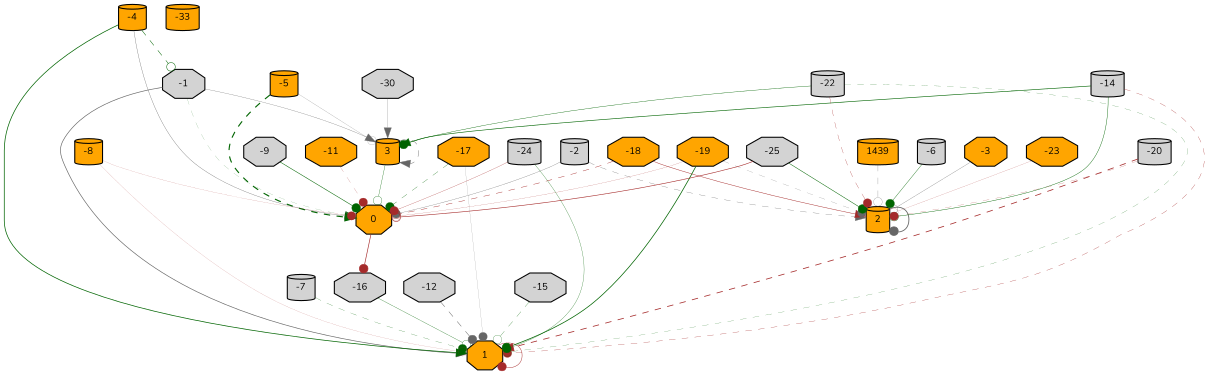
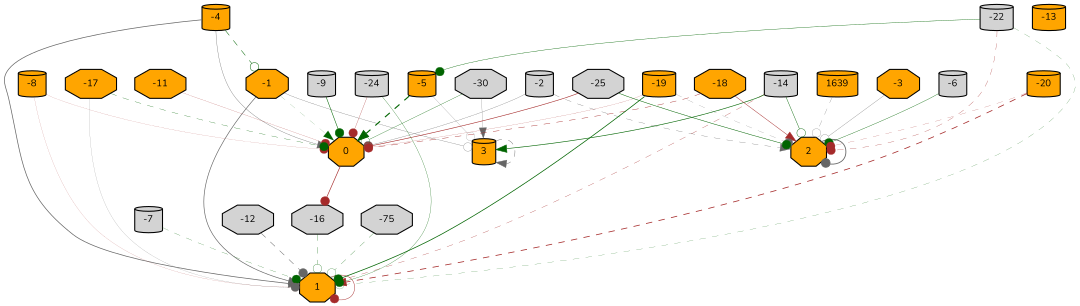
node "-33": label "-33" -> "-13"
node "-1": fillcolor lightgrey -> orange
edge "-22" -> "3": now "-22" -> "-5"
edge "-1" -> "3": arrowhead normal -> odot
node "-9": shape octagon -> cylinder
node "-19": shape octagon -> cylinder
node "1439": label "1439" -> "1639"
node "-23": removed
node "-20": fillcolor lightgrey -> orange
edge "3" -> "0": now "-30" -> "0"
edge "-11" -> "0": style dashed -> bold
edge "-18" -> "0": arrowhead odot -> dot
node "2": shape cylinder -> octagon
node "-15": label "-15" -> "-75"
edge "-4" -> "1": color darkgreen -> gray40
edge "-16" -> "1": style bold -> dashed
